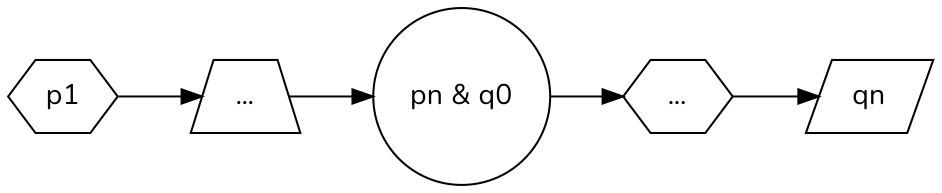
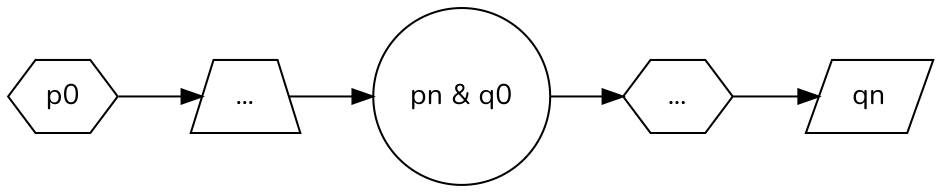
node "p1": label "p1" -> "p0"
